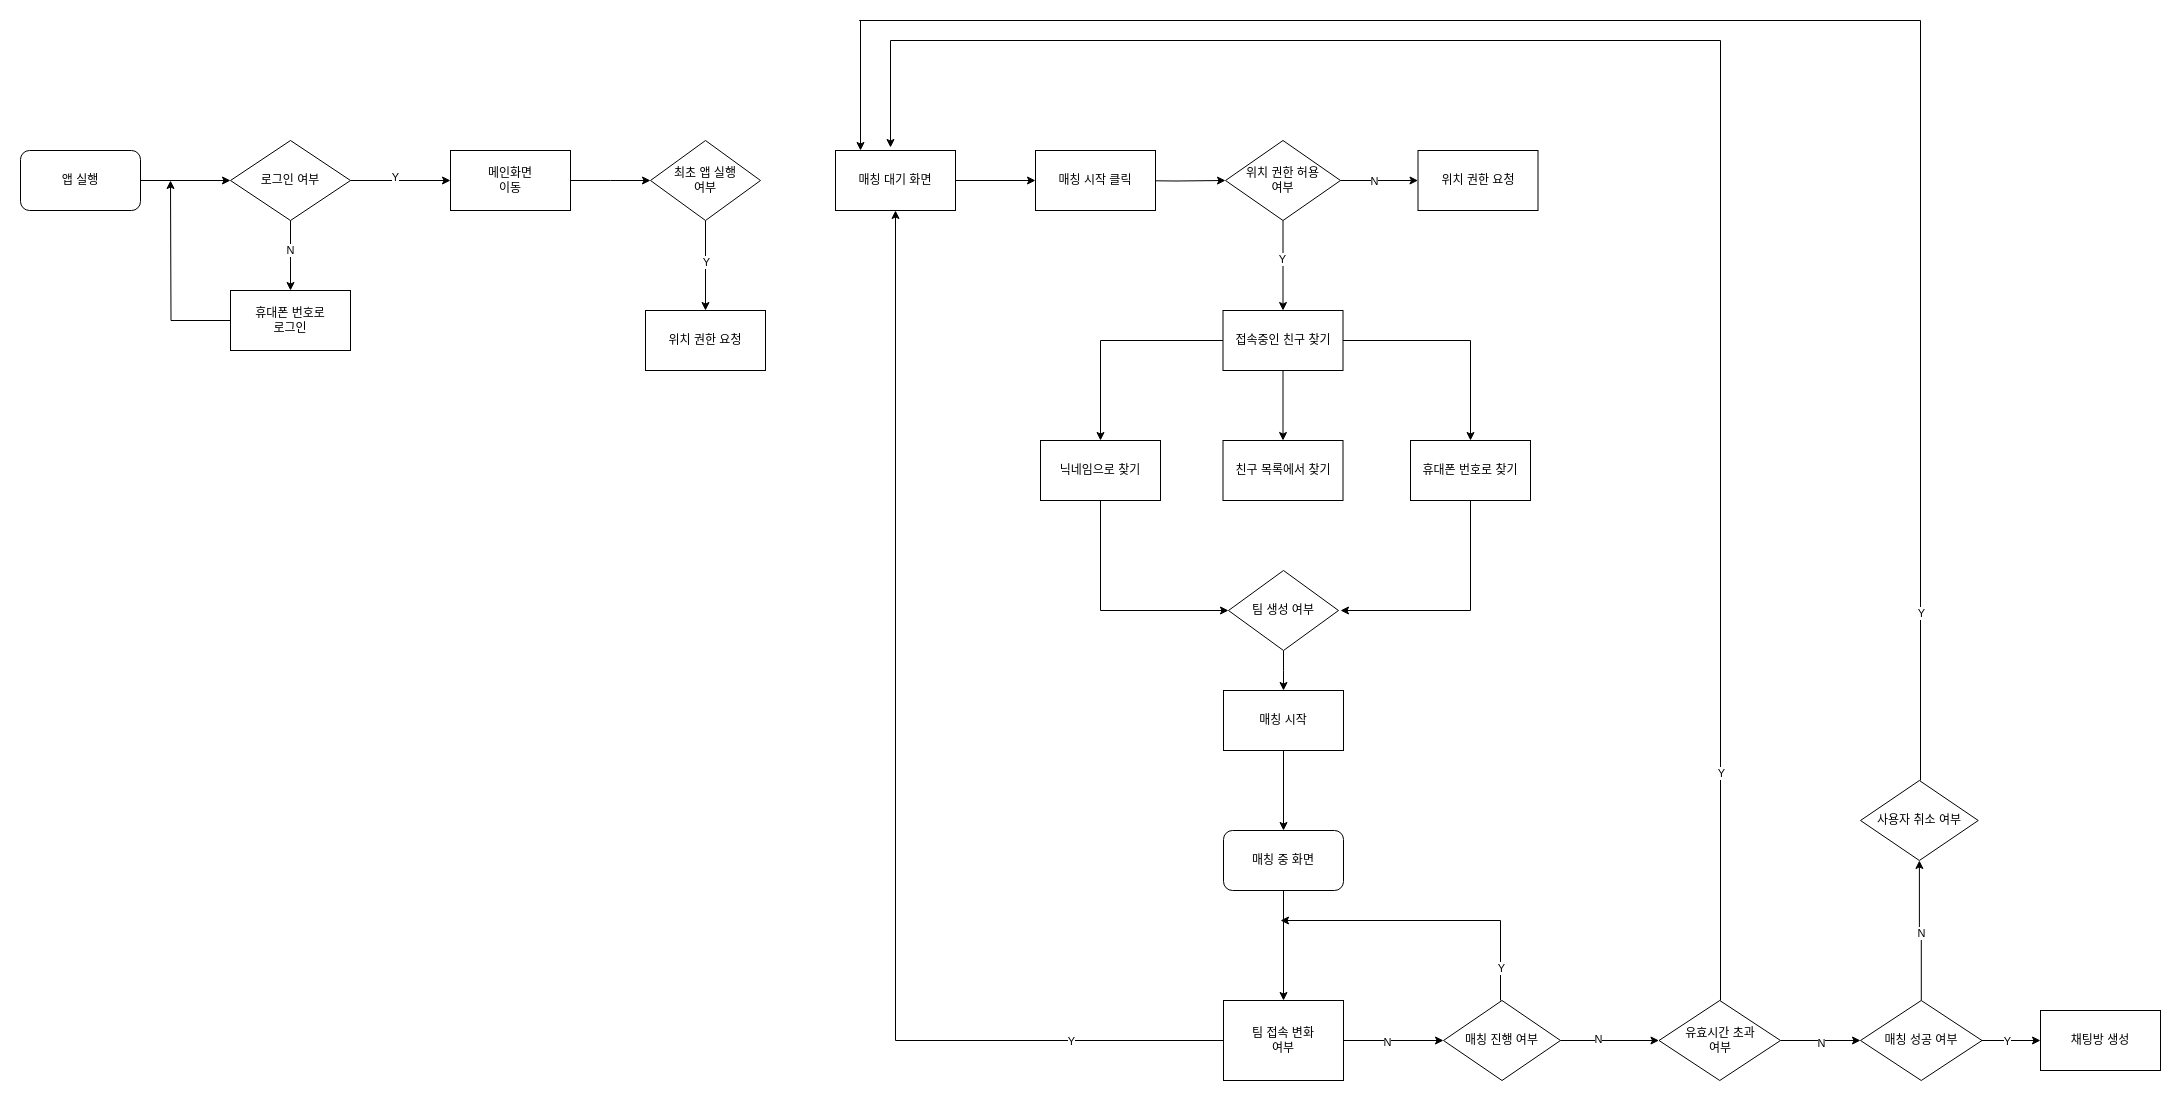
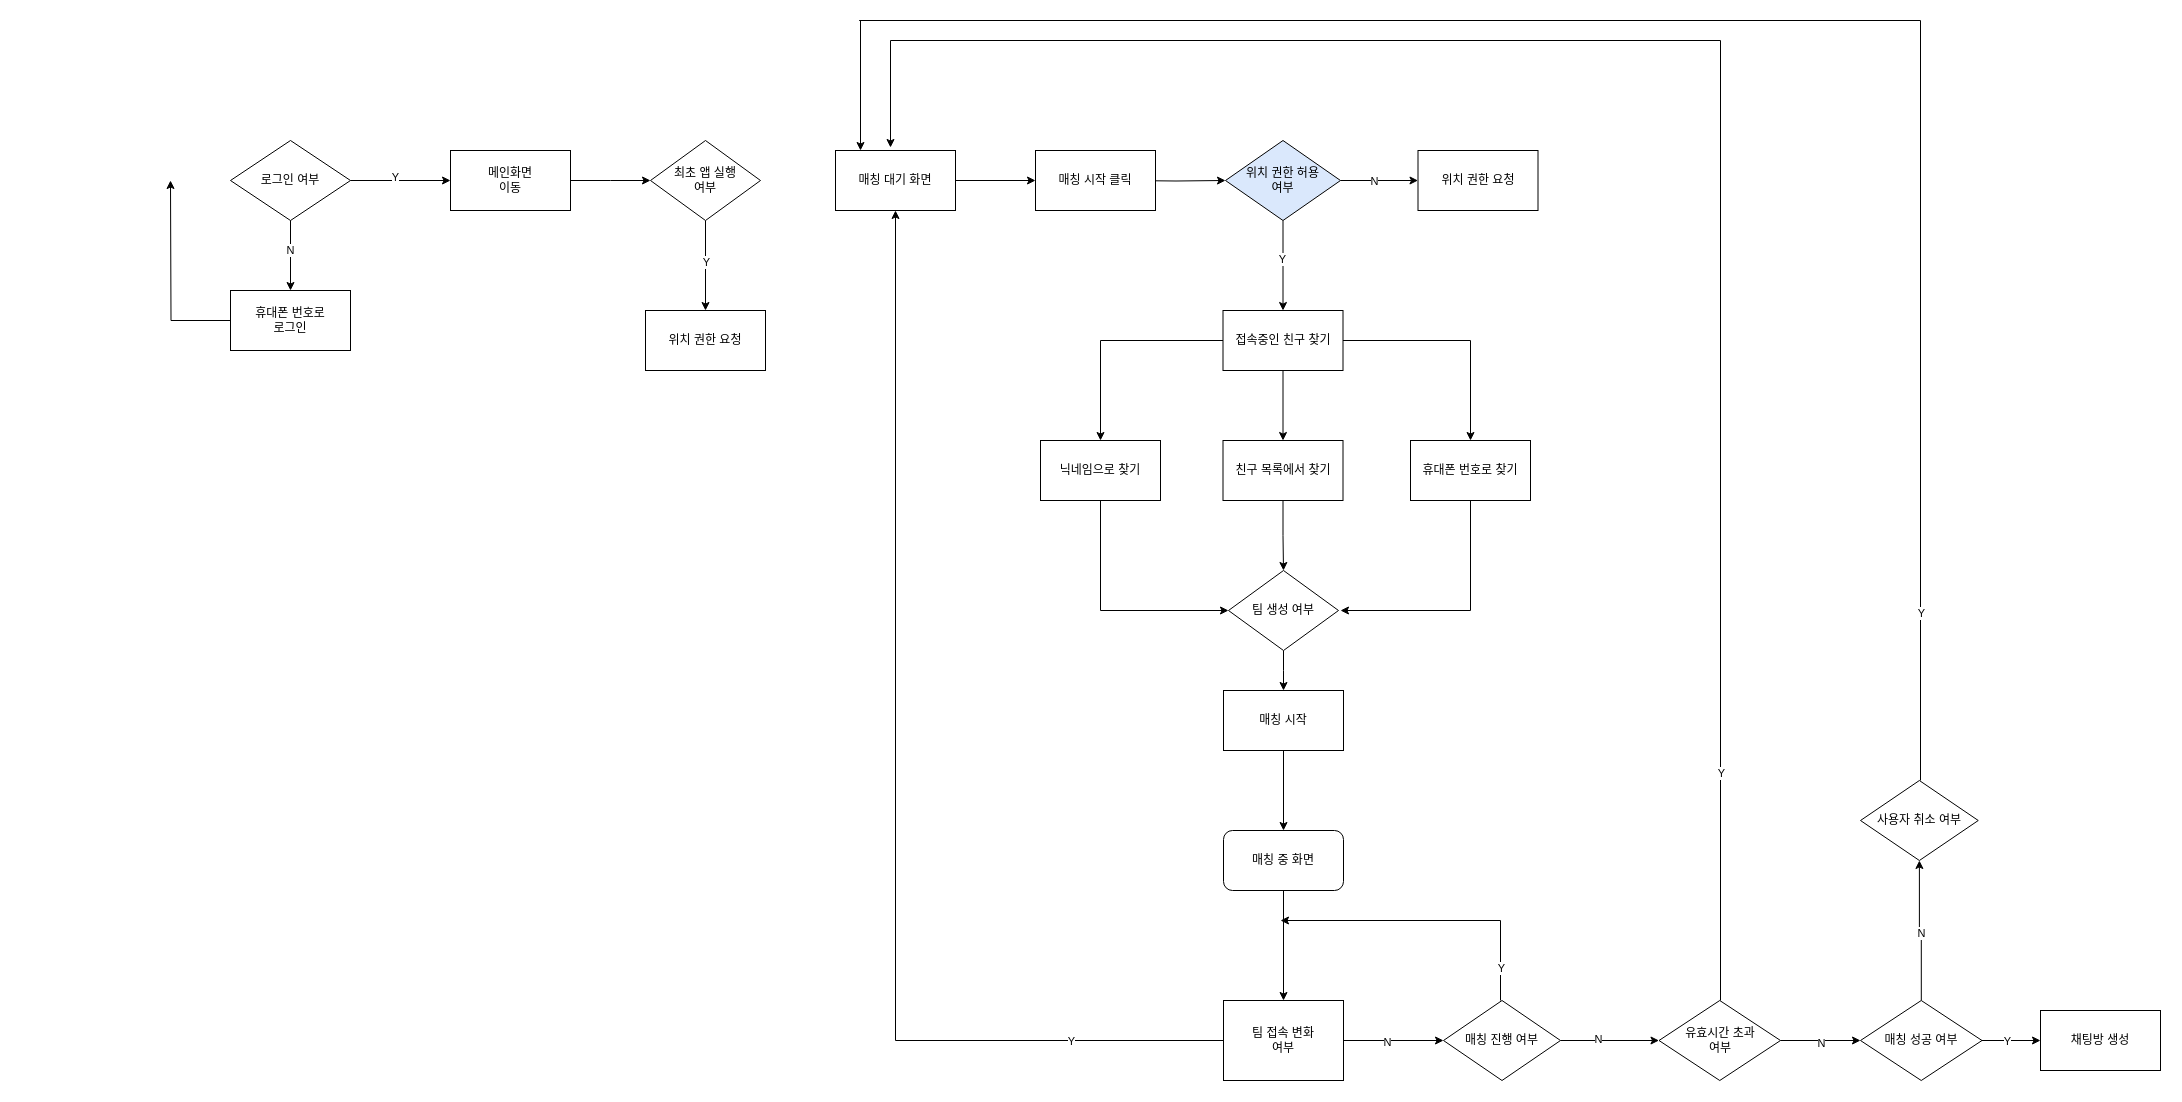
node "앱 실행": removed
edge "앱 실행" -> "로그인 여부": removed
node "위치 권한 허용 여부": fillcolor #ffffff -> #dae8fc
edge "친구 목록에서 찾기" -> "팀 생성 여부": added
